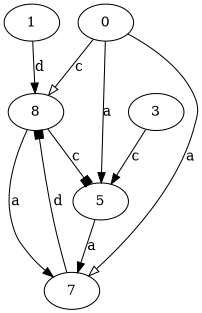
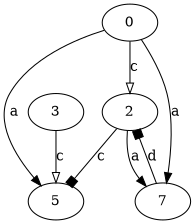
node "1": removed
node "8": label "8" -> "2"
edge "0" -> "7": arrowhead onormal -> normal
edge "3" -> "5": arrowhead normal -> onormal
edge "5" -> "7": removed, label "a"
